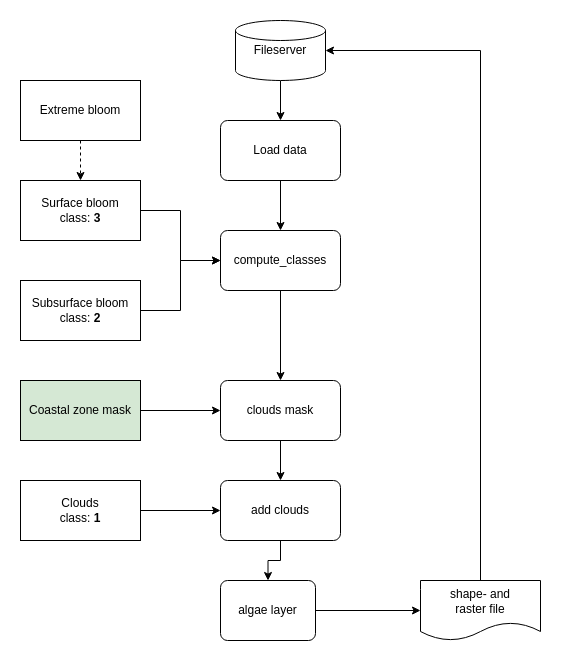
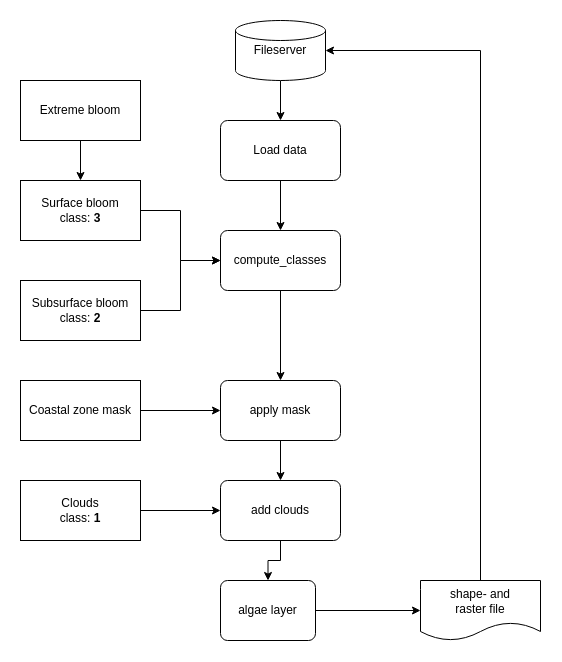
edge "Extreme bloom" -> "Surface bloom class: 3": style dashed -> solid
node "Coastal zone mask": fillcolor #d5e8d4 -> #ffffff
node "clouds mask": label "clouds mask" -> "apply mask"
